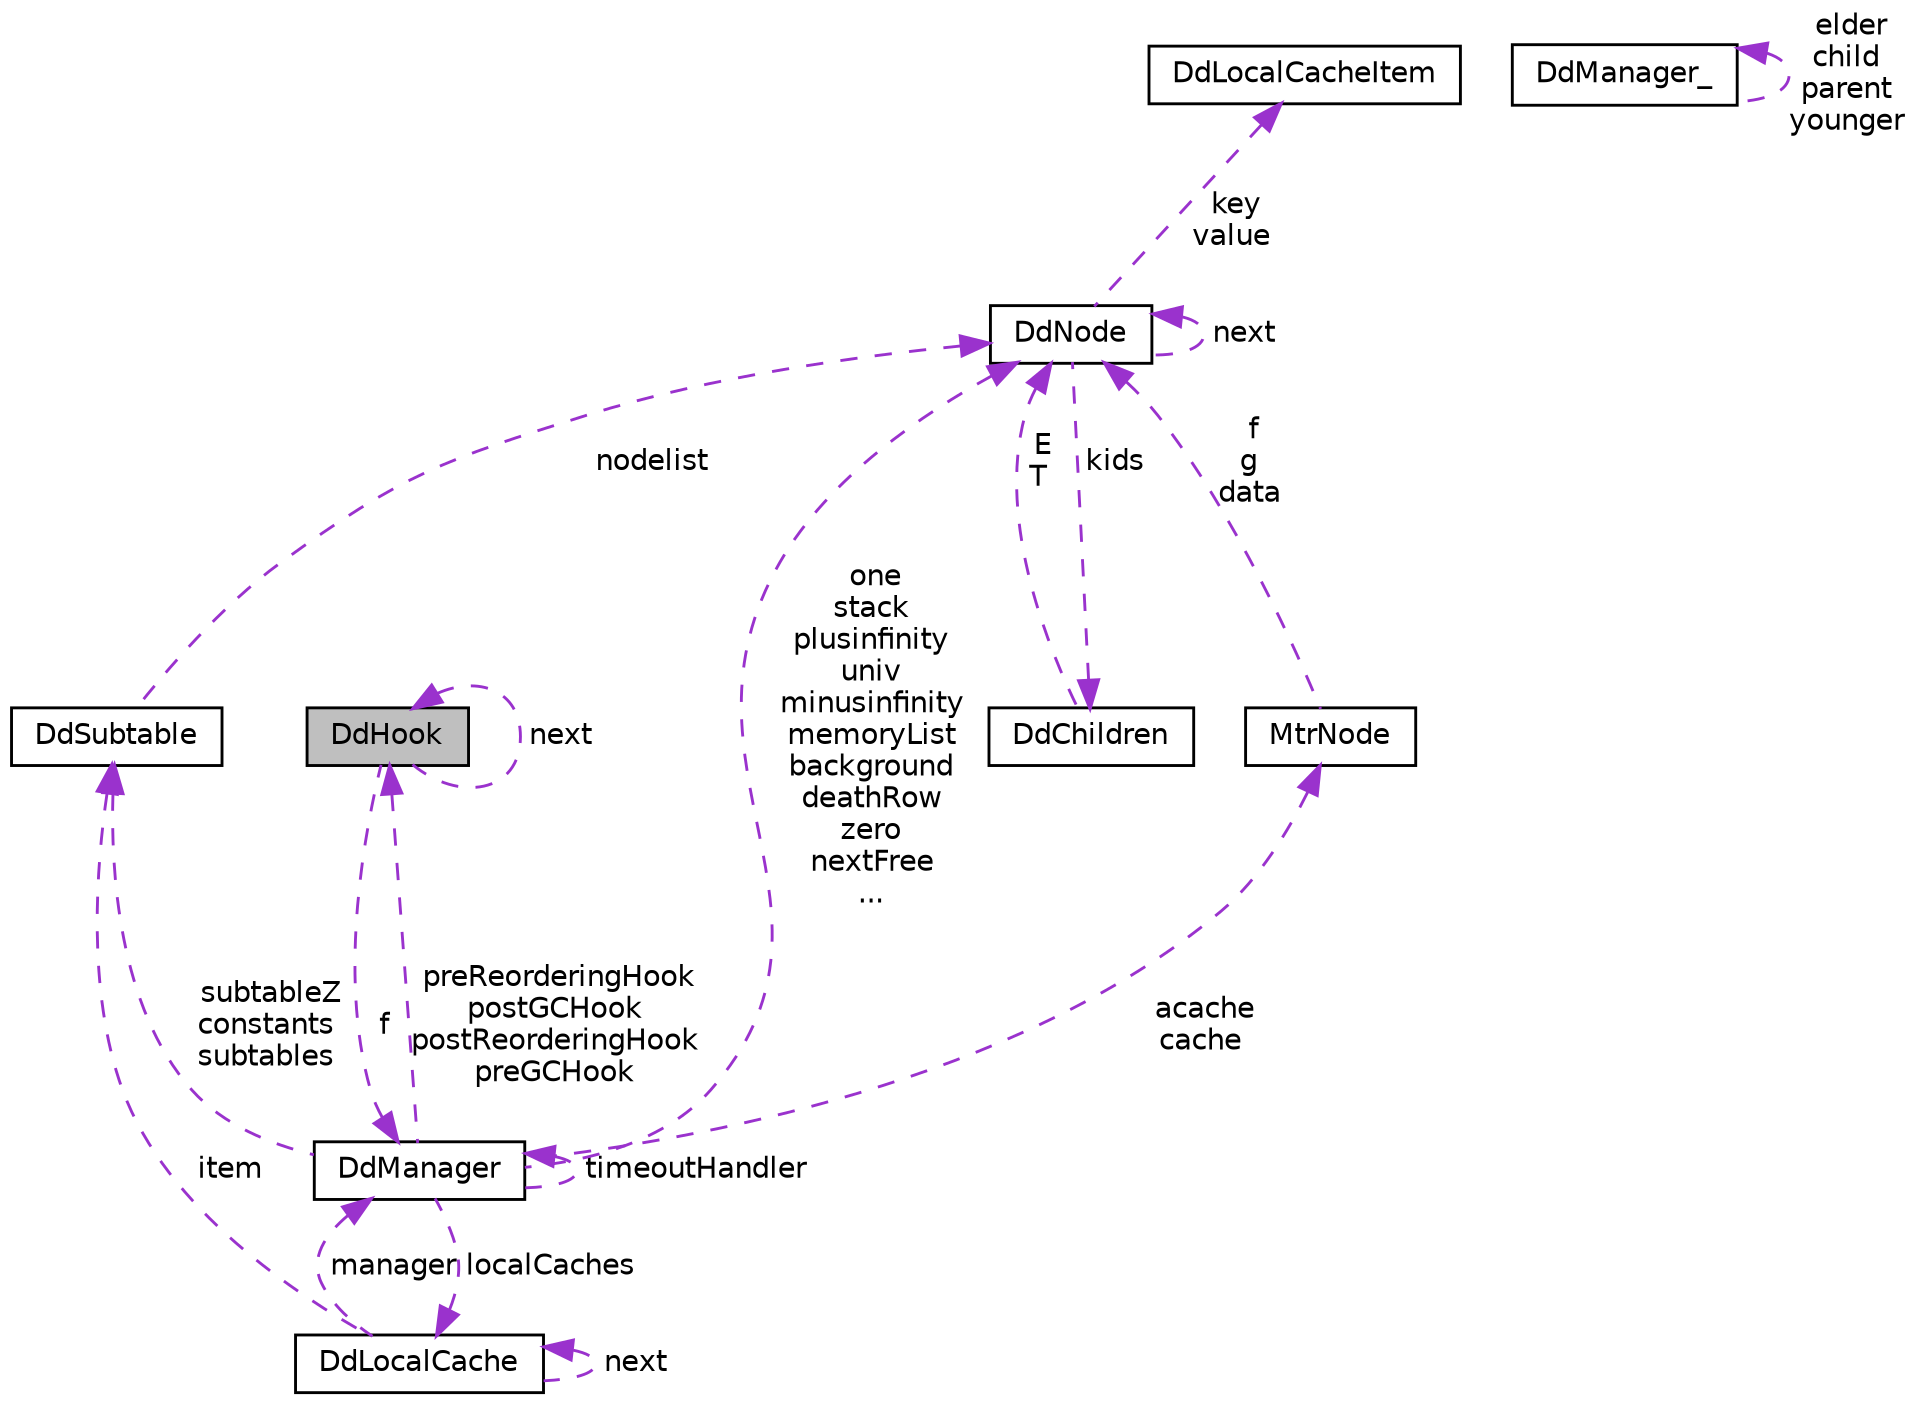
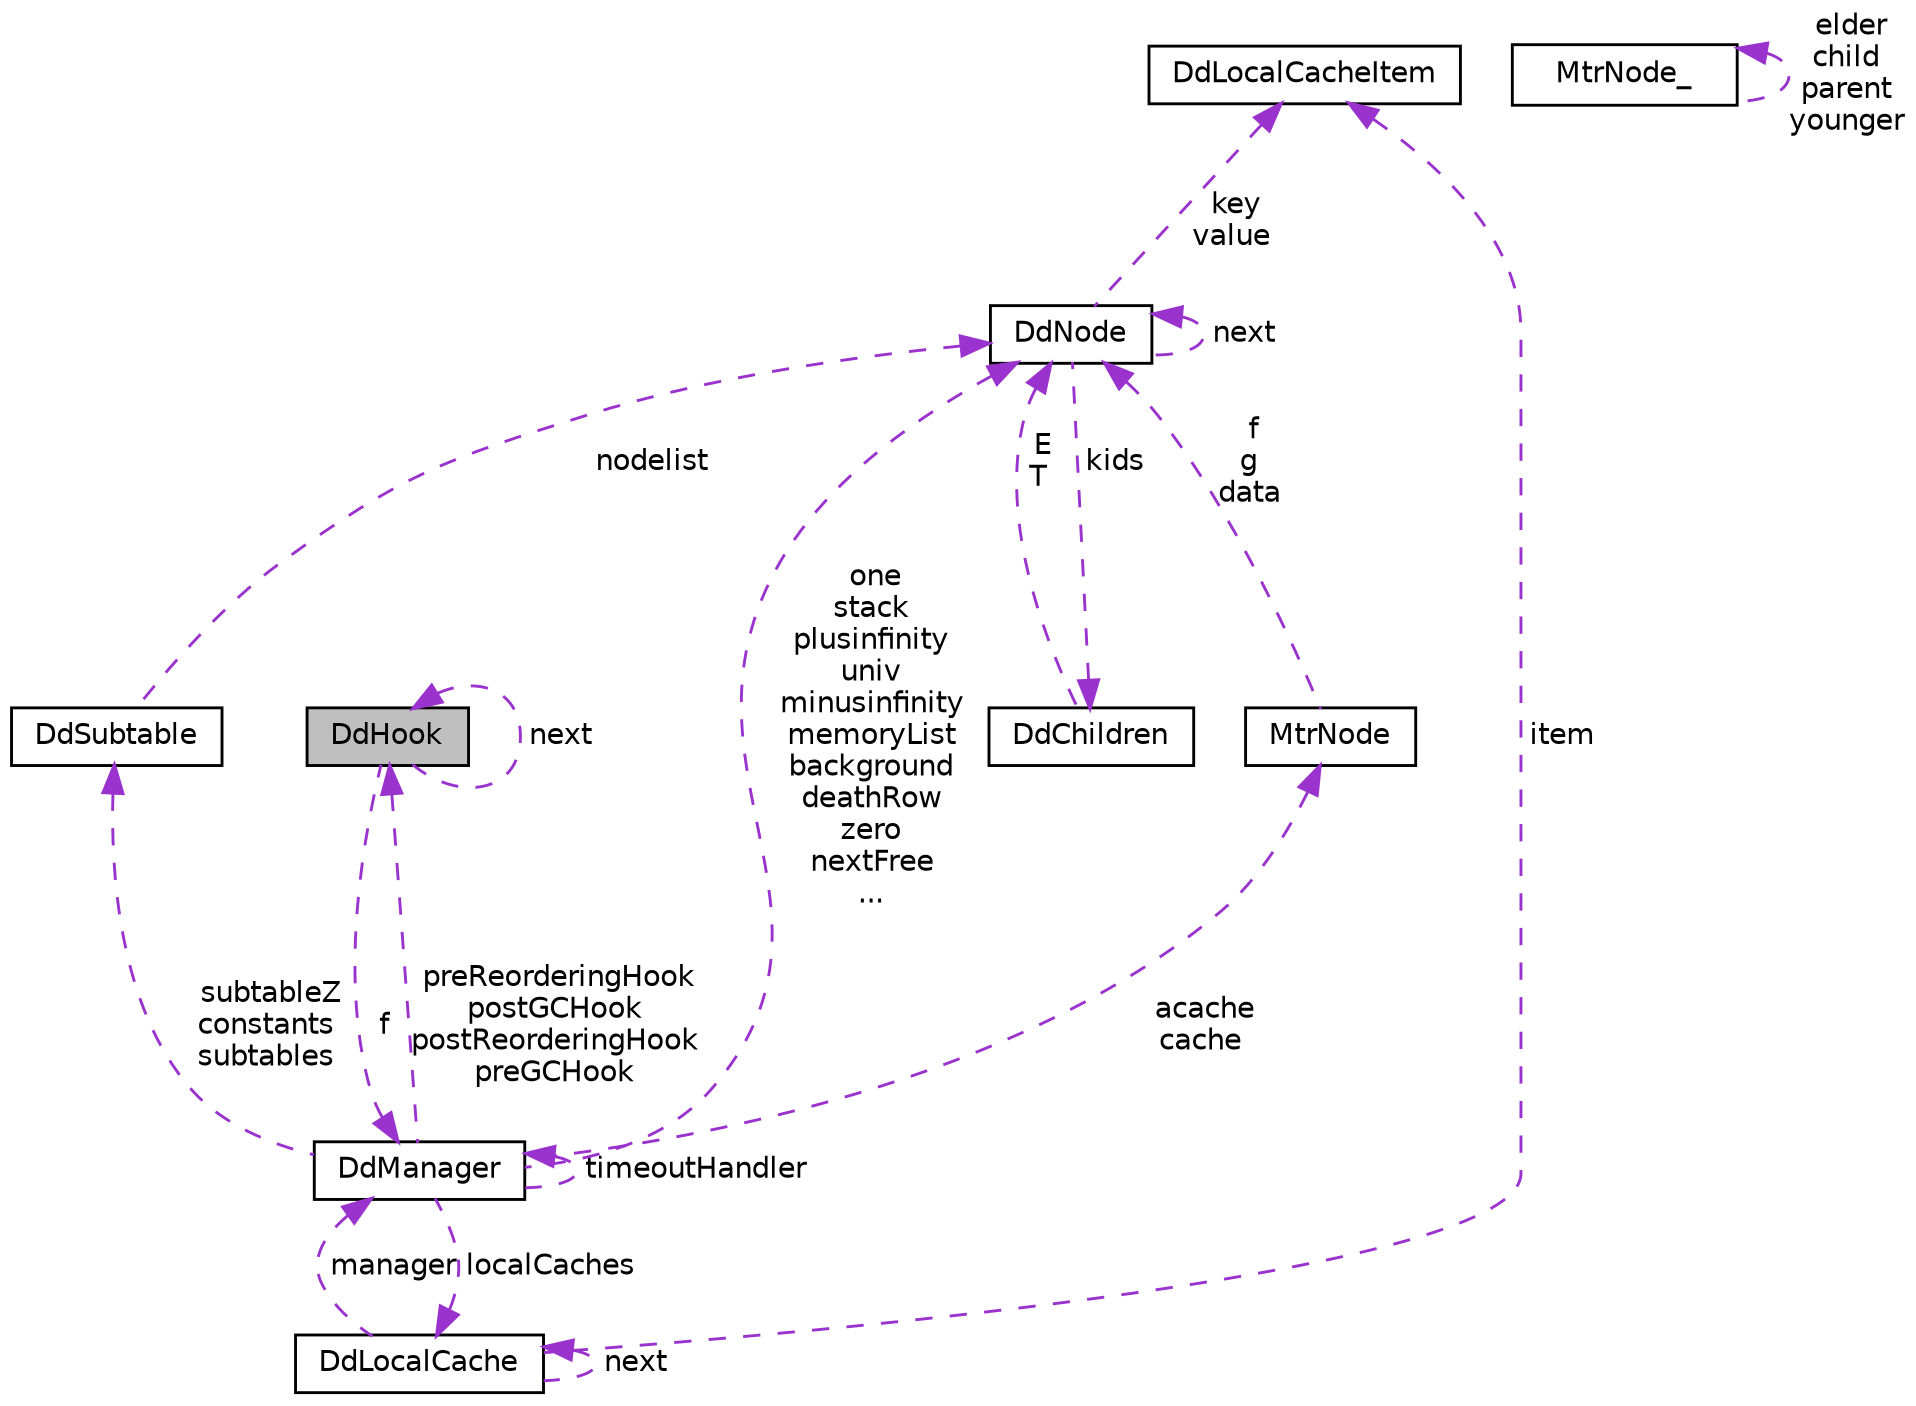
node "DdManager_": label "DdManager_" -> "MtrNode_"
edge "DdLocalCache" -> "DdSubtable": now "DdLocalCache" -> "DdLocalCacheItem"
